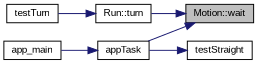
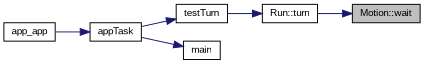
edge "appTask" -> "Motion::wait": now "appTask" -> "testTurn"
node "app_main": label "app_main" -> "app_app"
node "testStraight": label "testStraight" -> "main"
